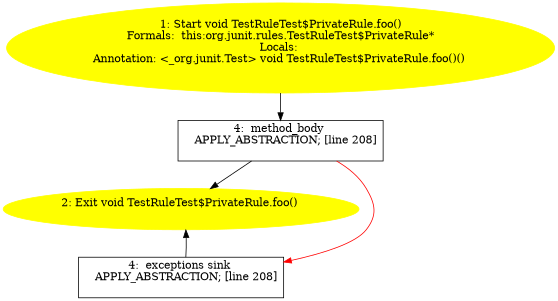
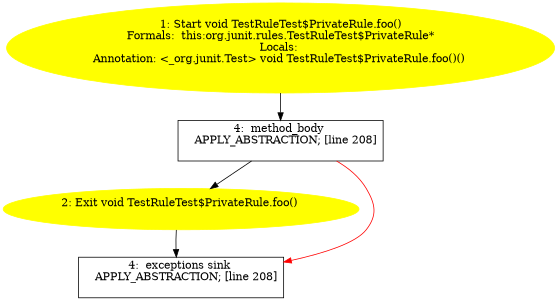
edge "4:  exceptions sink APPLY_ABSTRACTION; [line 208]" -> "2: Exit void TestRuleTest$PrivateRule.foo()": reversed
